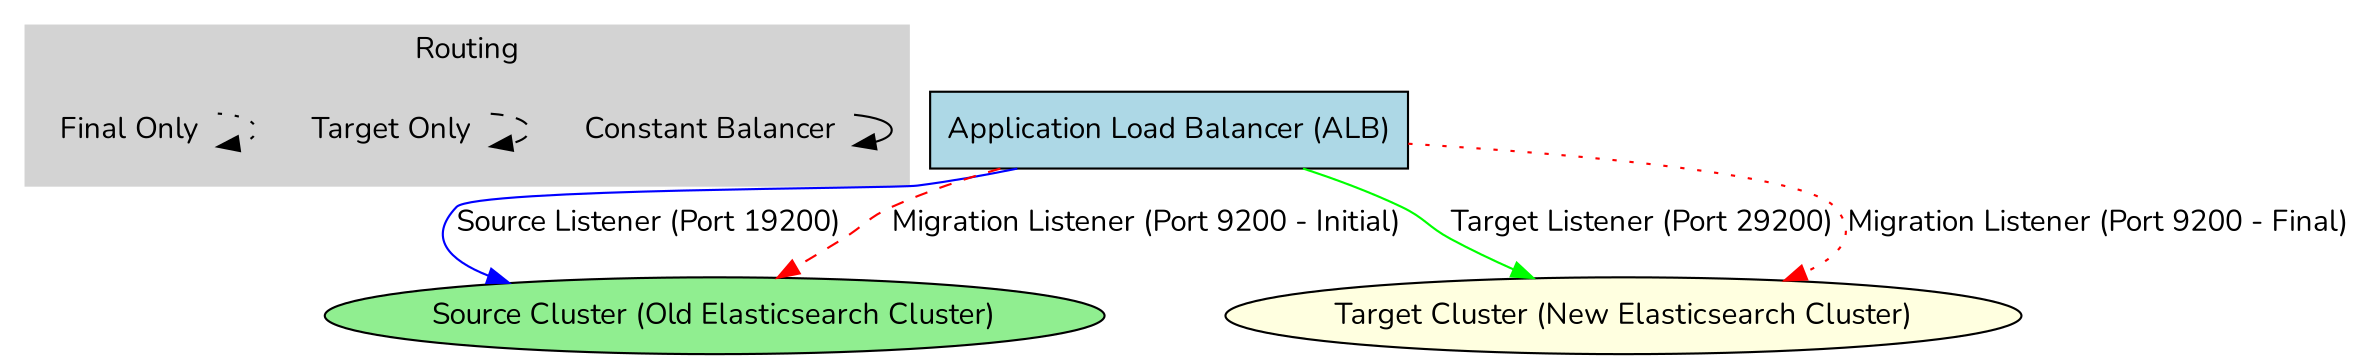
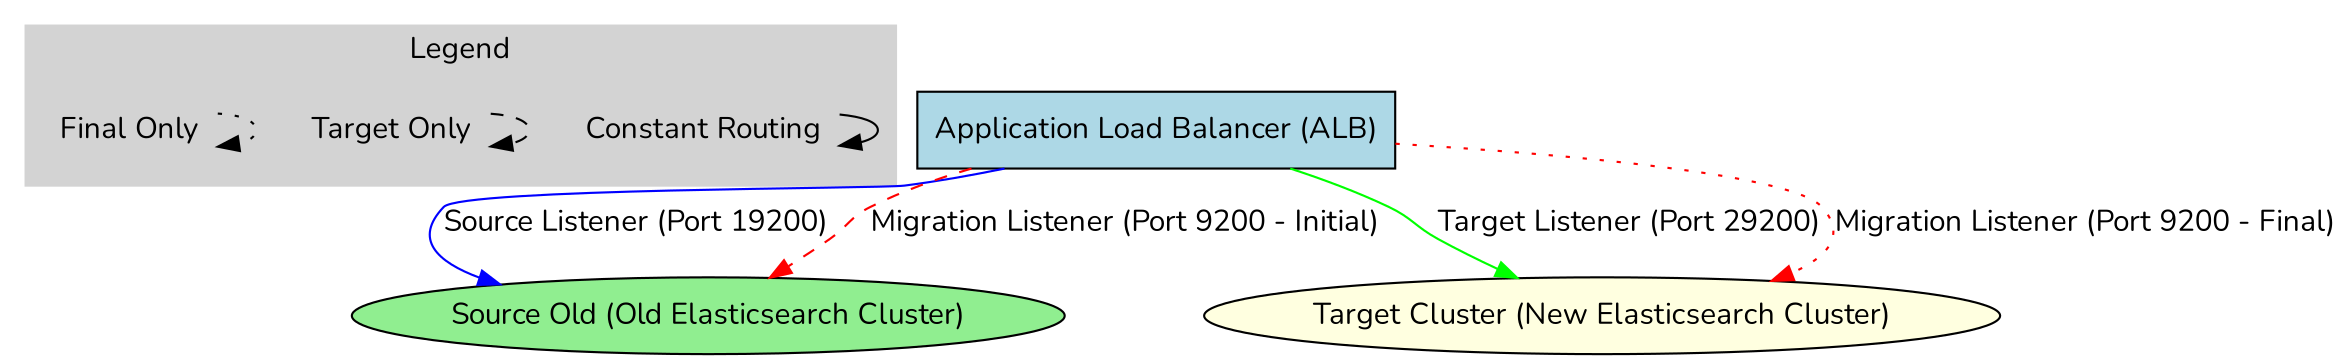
cluster "Routing": label "Routing" -> "Legend"
node "Constant Balancer": label "Constant Balancer" -> "Constant Routing"
node "Source Cluster (Old Elasticsearch Cluster)": label "Source Cluster (Old Elasticsearch Cluster)" -> "Source Old (Old Elasticsearch Cluster)"
